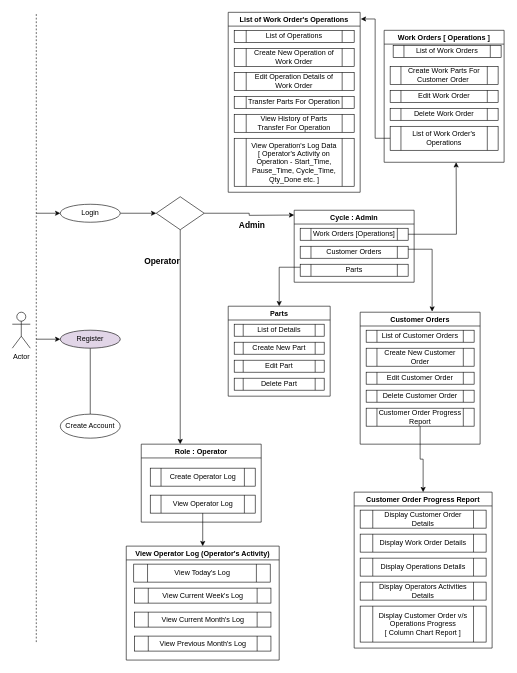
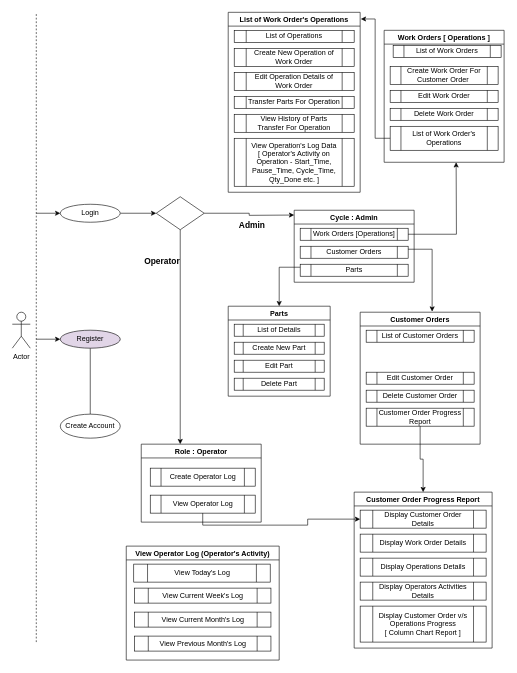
node "Create Work Parts For Customer Order": label "Create Work Parts For Customer Order" -> "Create Work Order For Customer Order"
node "Create New Customer Order": removed
edge "View Operator Log" -> "View Operator Log (Operator's Activity)": now "View Operator Log" -> "Display Customer Order Details"
